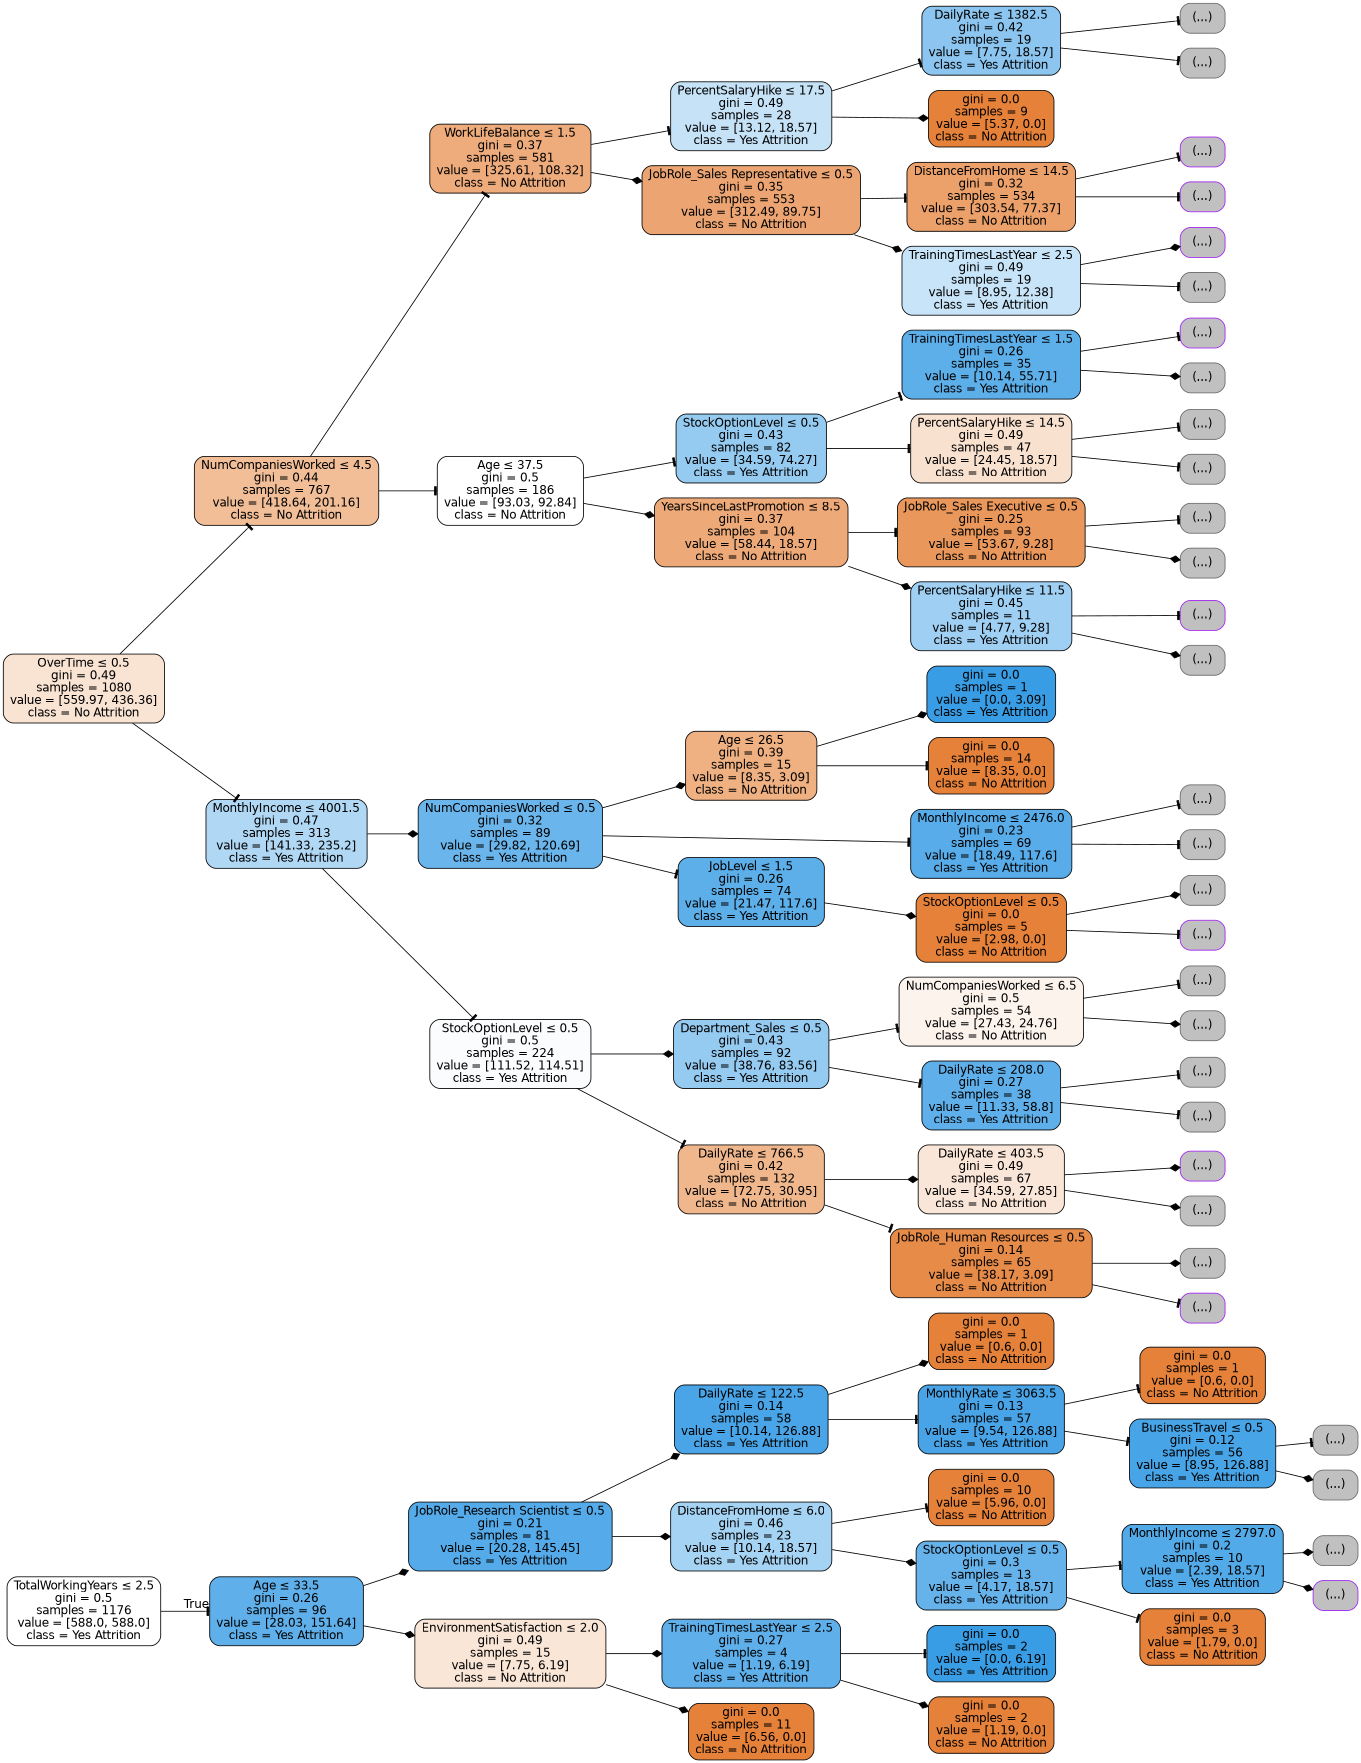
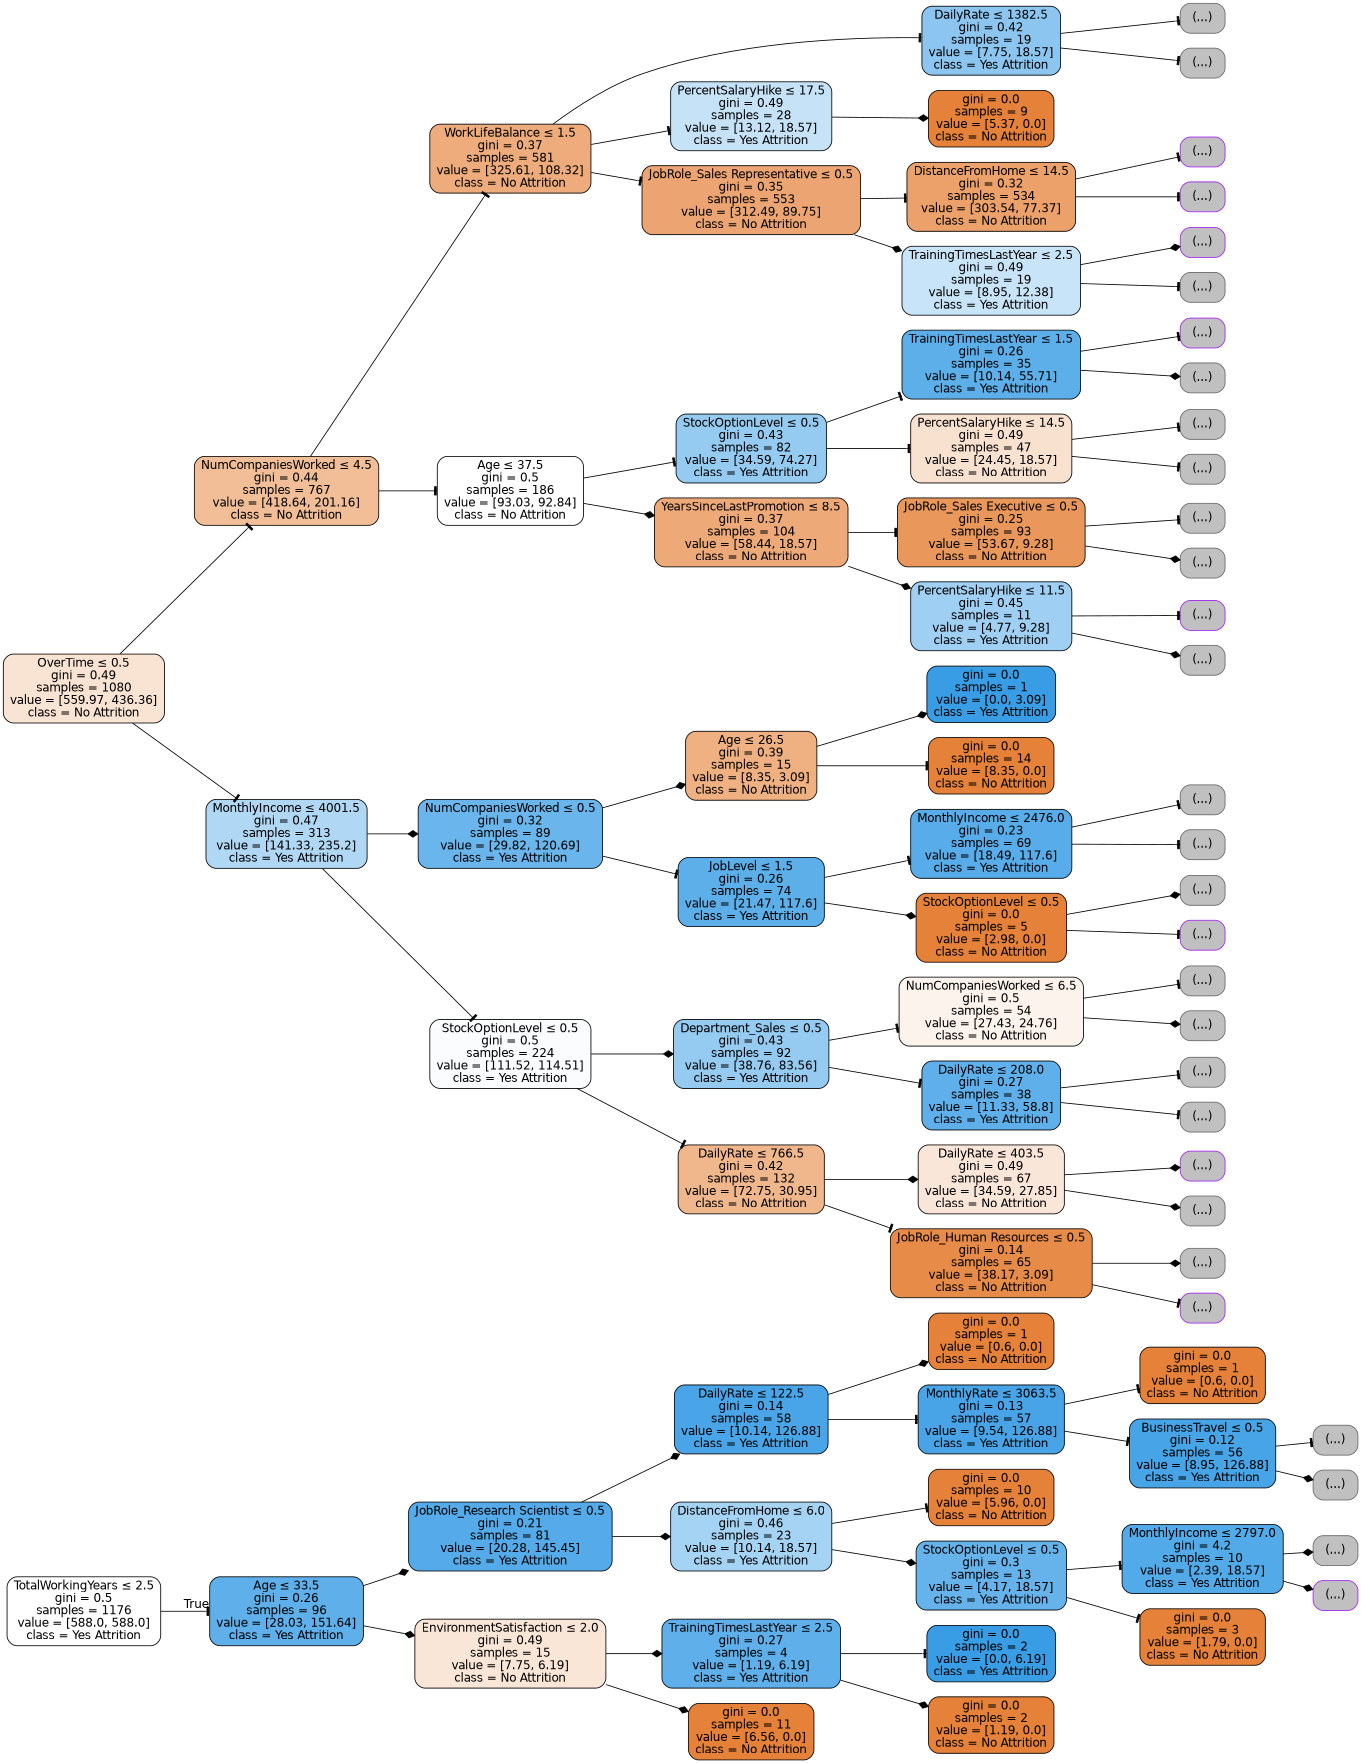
edge "PercentSalaryHike ≤ 17.5" -> "DailyRate ≤ 1382.5": now "WorkLifeBalance ≤ 1.5" -> "DailyRate ≤ 1382.5"
edge "WorkLifeBalance ≤ 1.5" -> "JobRole_Sales Representative ≤ 0.5": arrowhead diamond -> tee
edge "NumCompaniesWorked ≤ 0.5" -> "MonthlyIncome ≤ 2476.0": now "JobLevel ≤ 1.5" -> "MonthlyIncome ≤ 2476.0"
node "MonthlyIncome ≤ 2797.0": text "gini = 0.2" -> "gini = 4.2"
